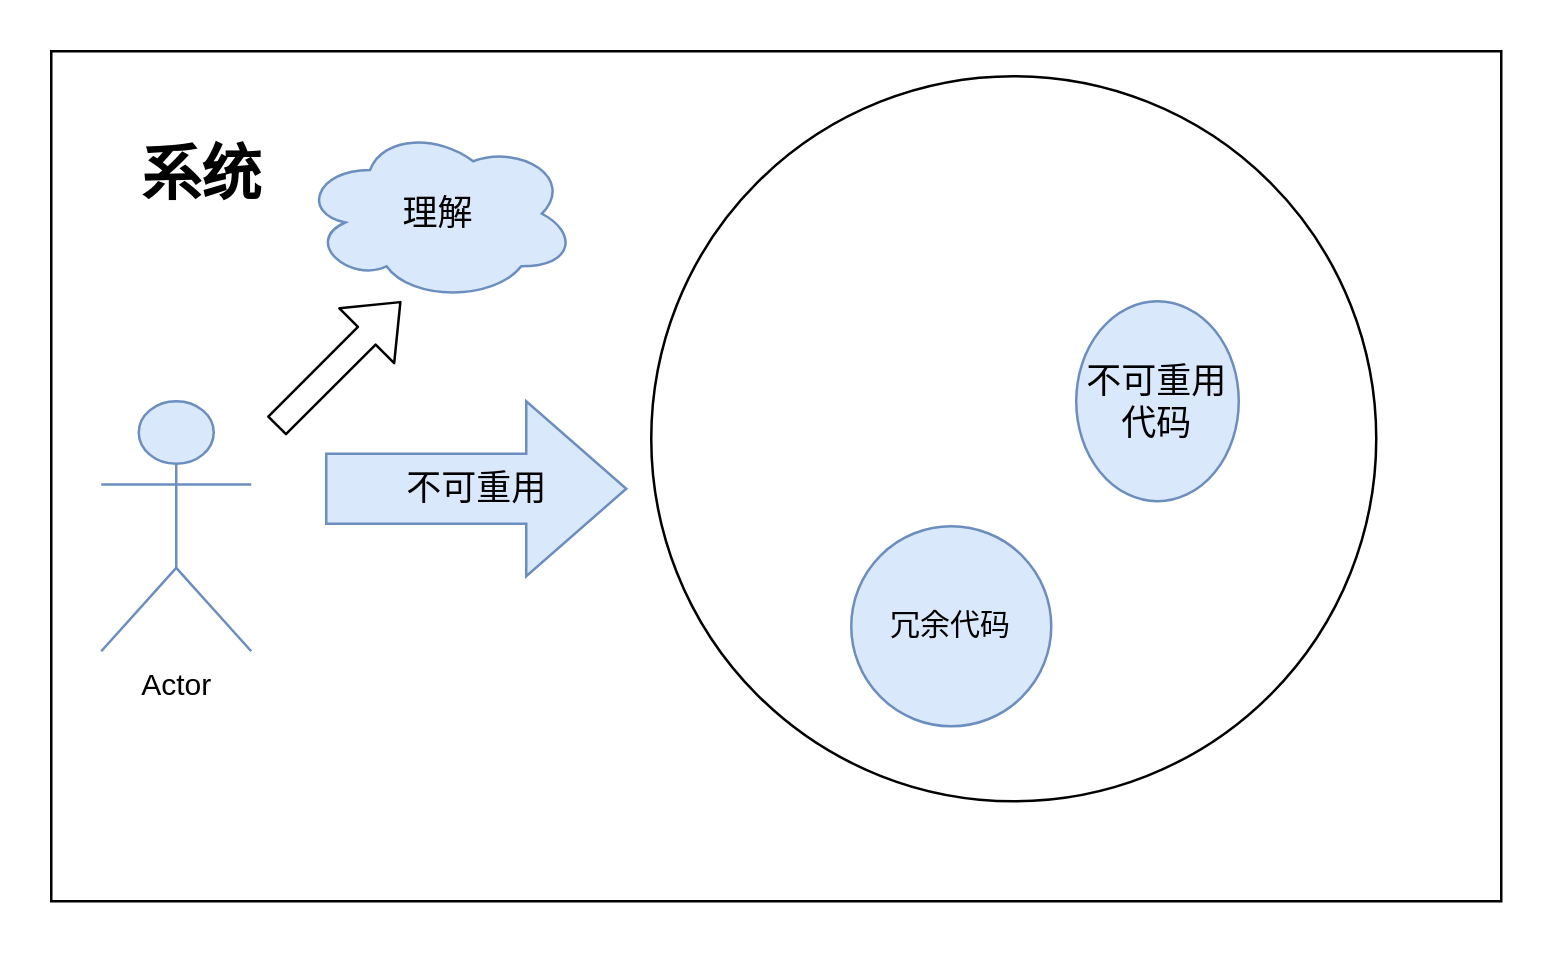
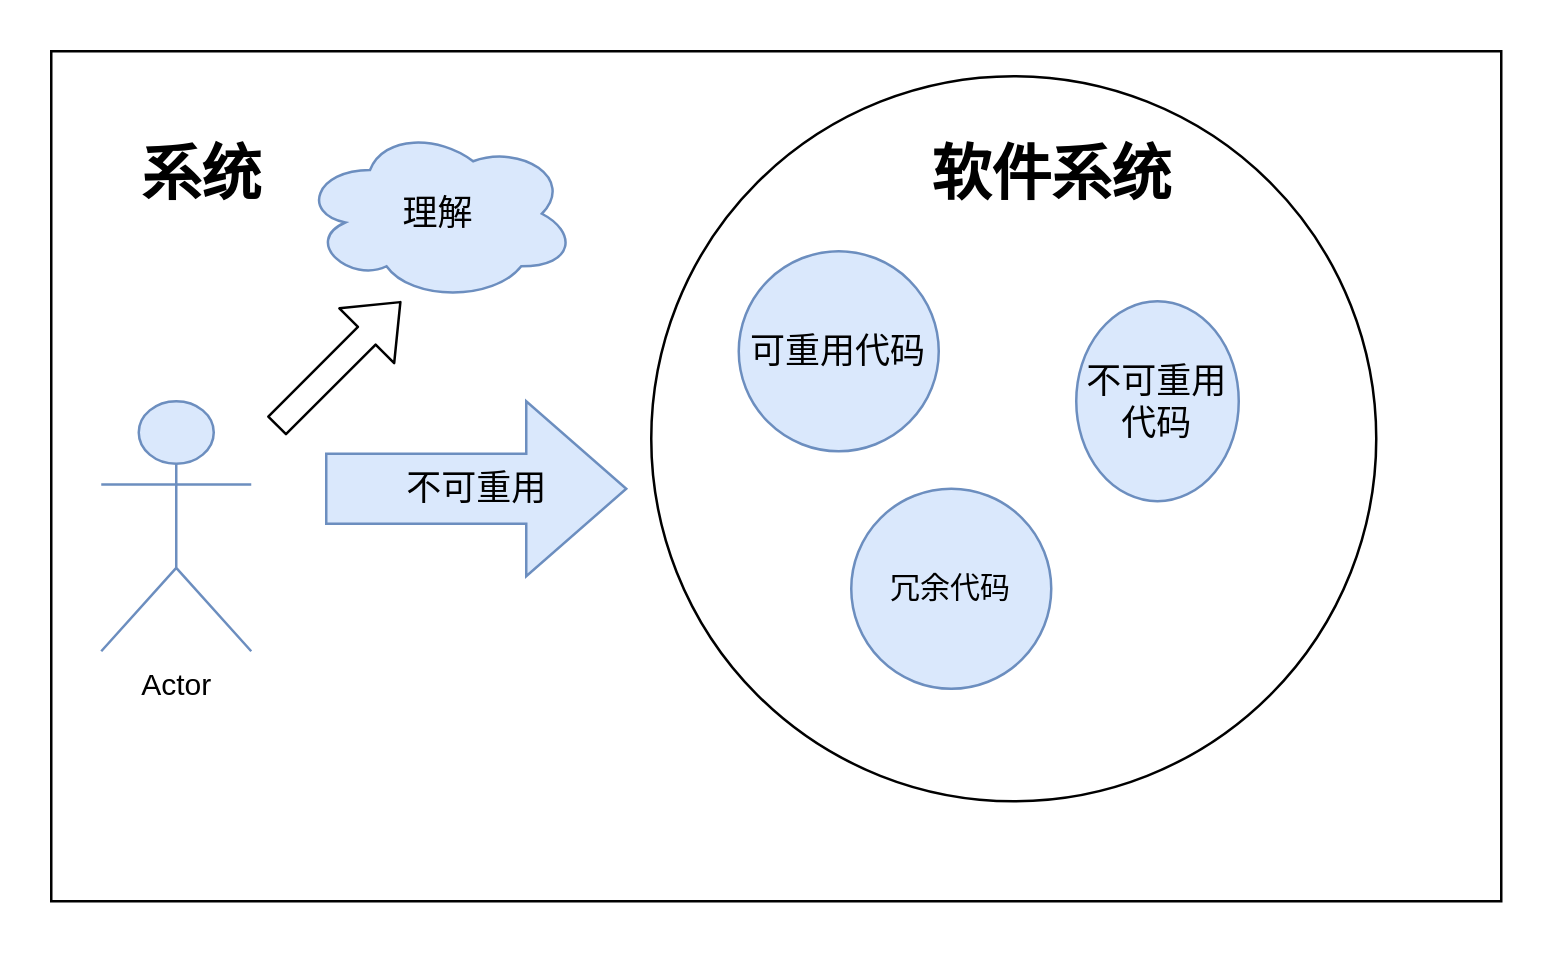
node "软件系统": added
node "可重用代码": added
node "冗余代码": moved (951, 626) -> (951, 589)
